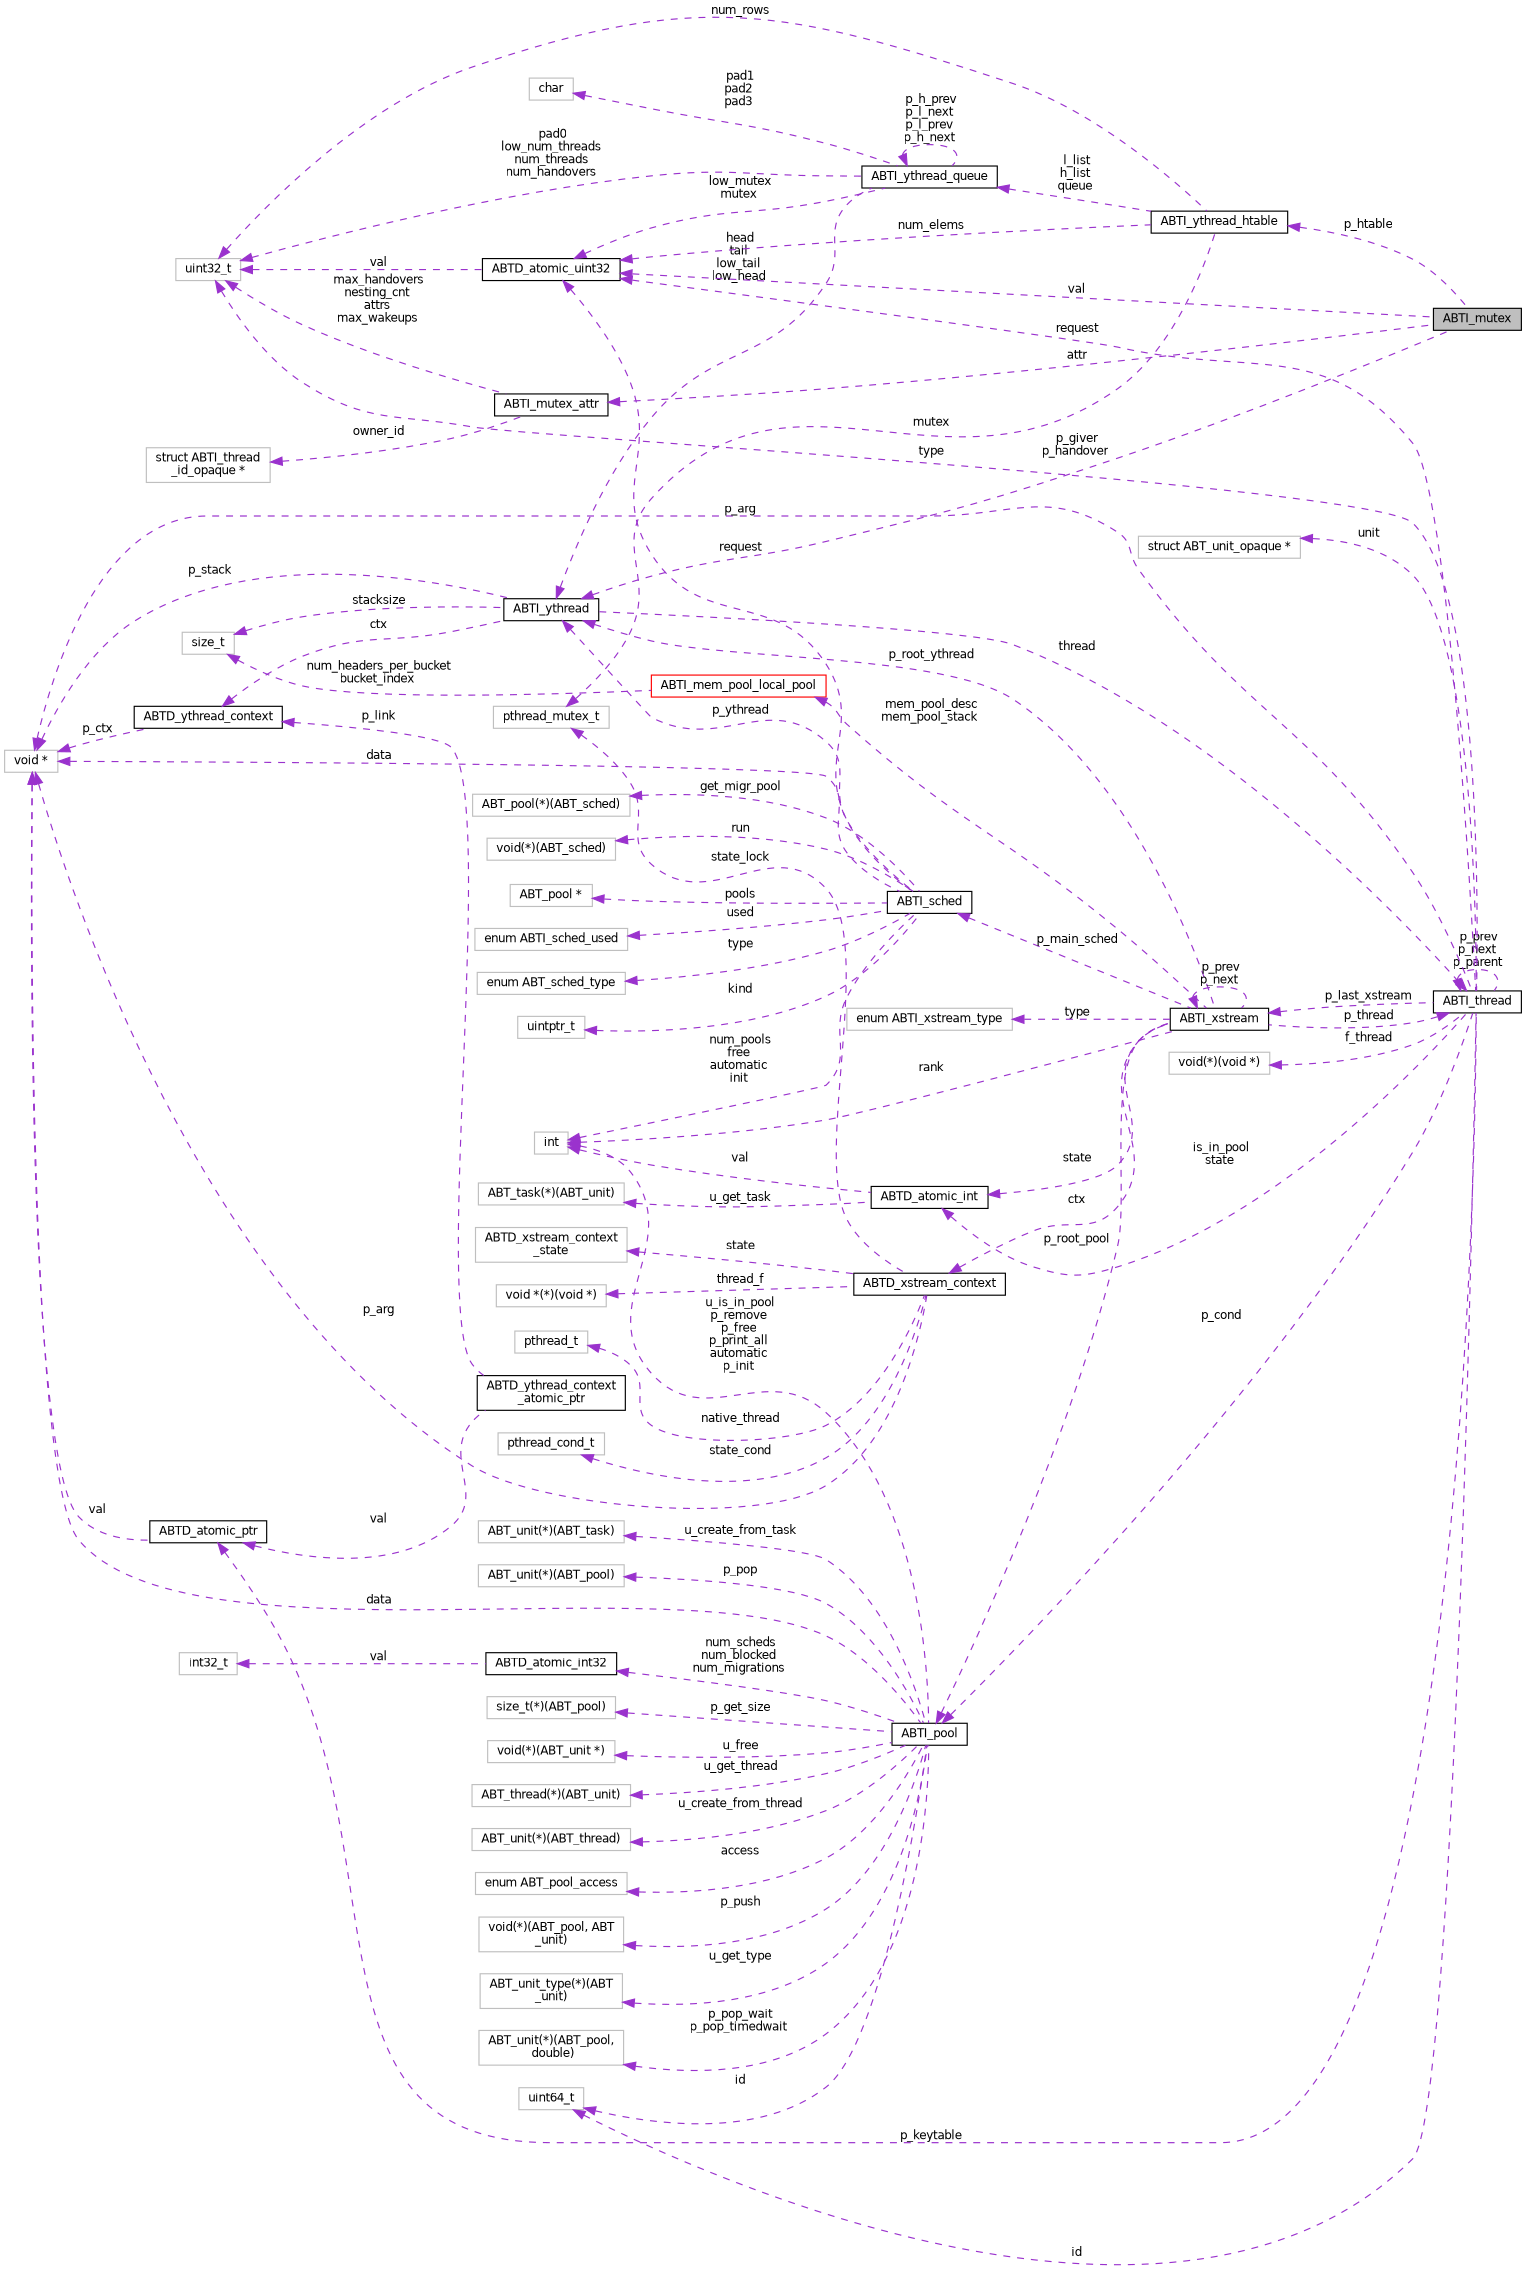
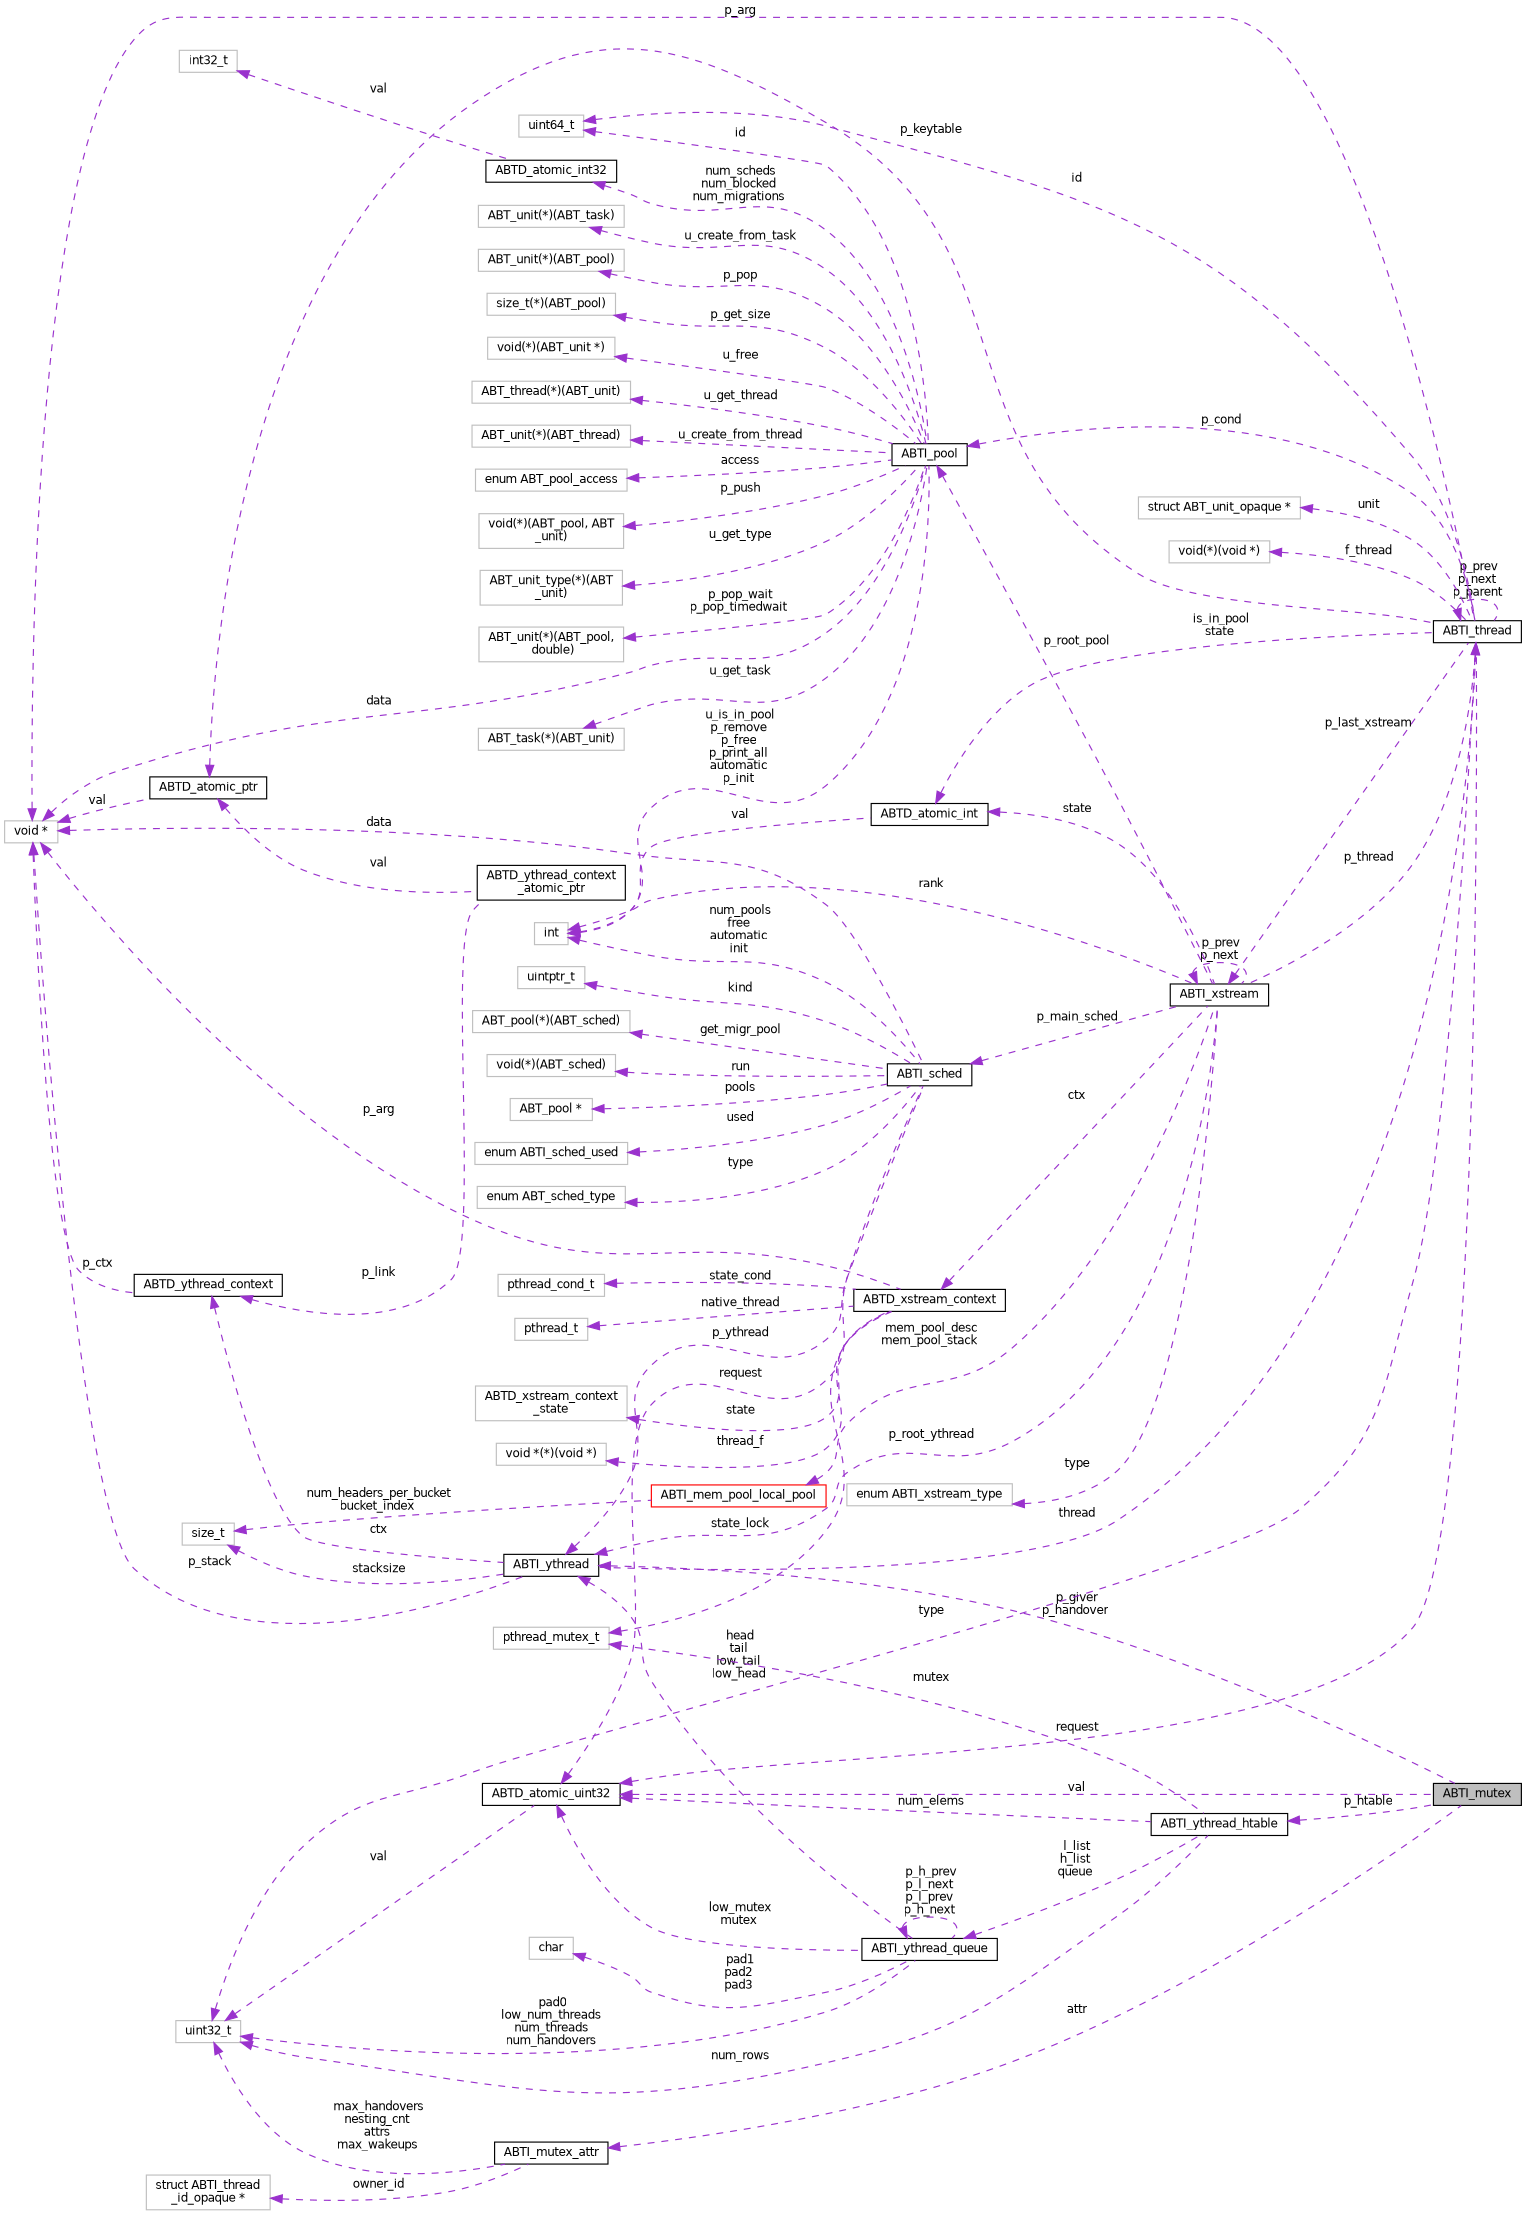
edge "ABTD_atomic_int" -> "ABT_task(*)(ABT_unit)": now "ABTI_pool" -> "ABT_task(*)(ABT_unit)"
